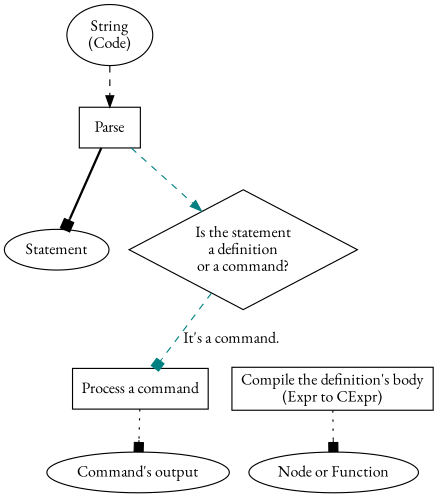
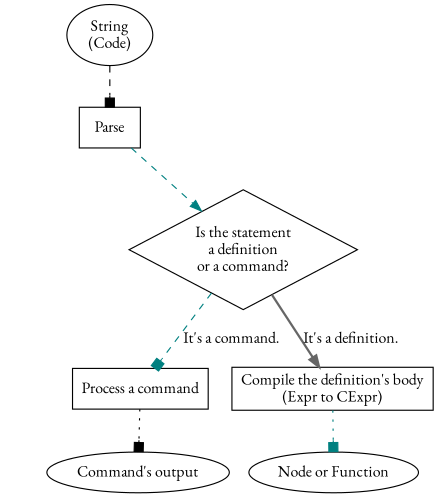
edge "String" -> "Parse": arrowhead normal -> box
node "Statement": removed
edge "Is the statement" -> "Compile the definition's body": added, label "It's a definition."
edge "Compile the definition's body" -> "Node or Function": color black -> teal
